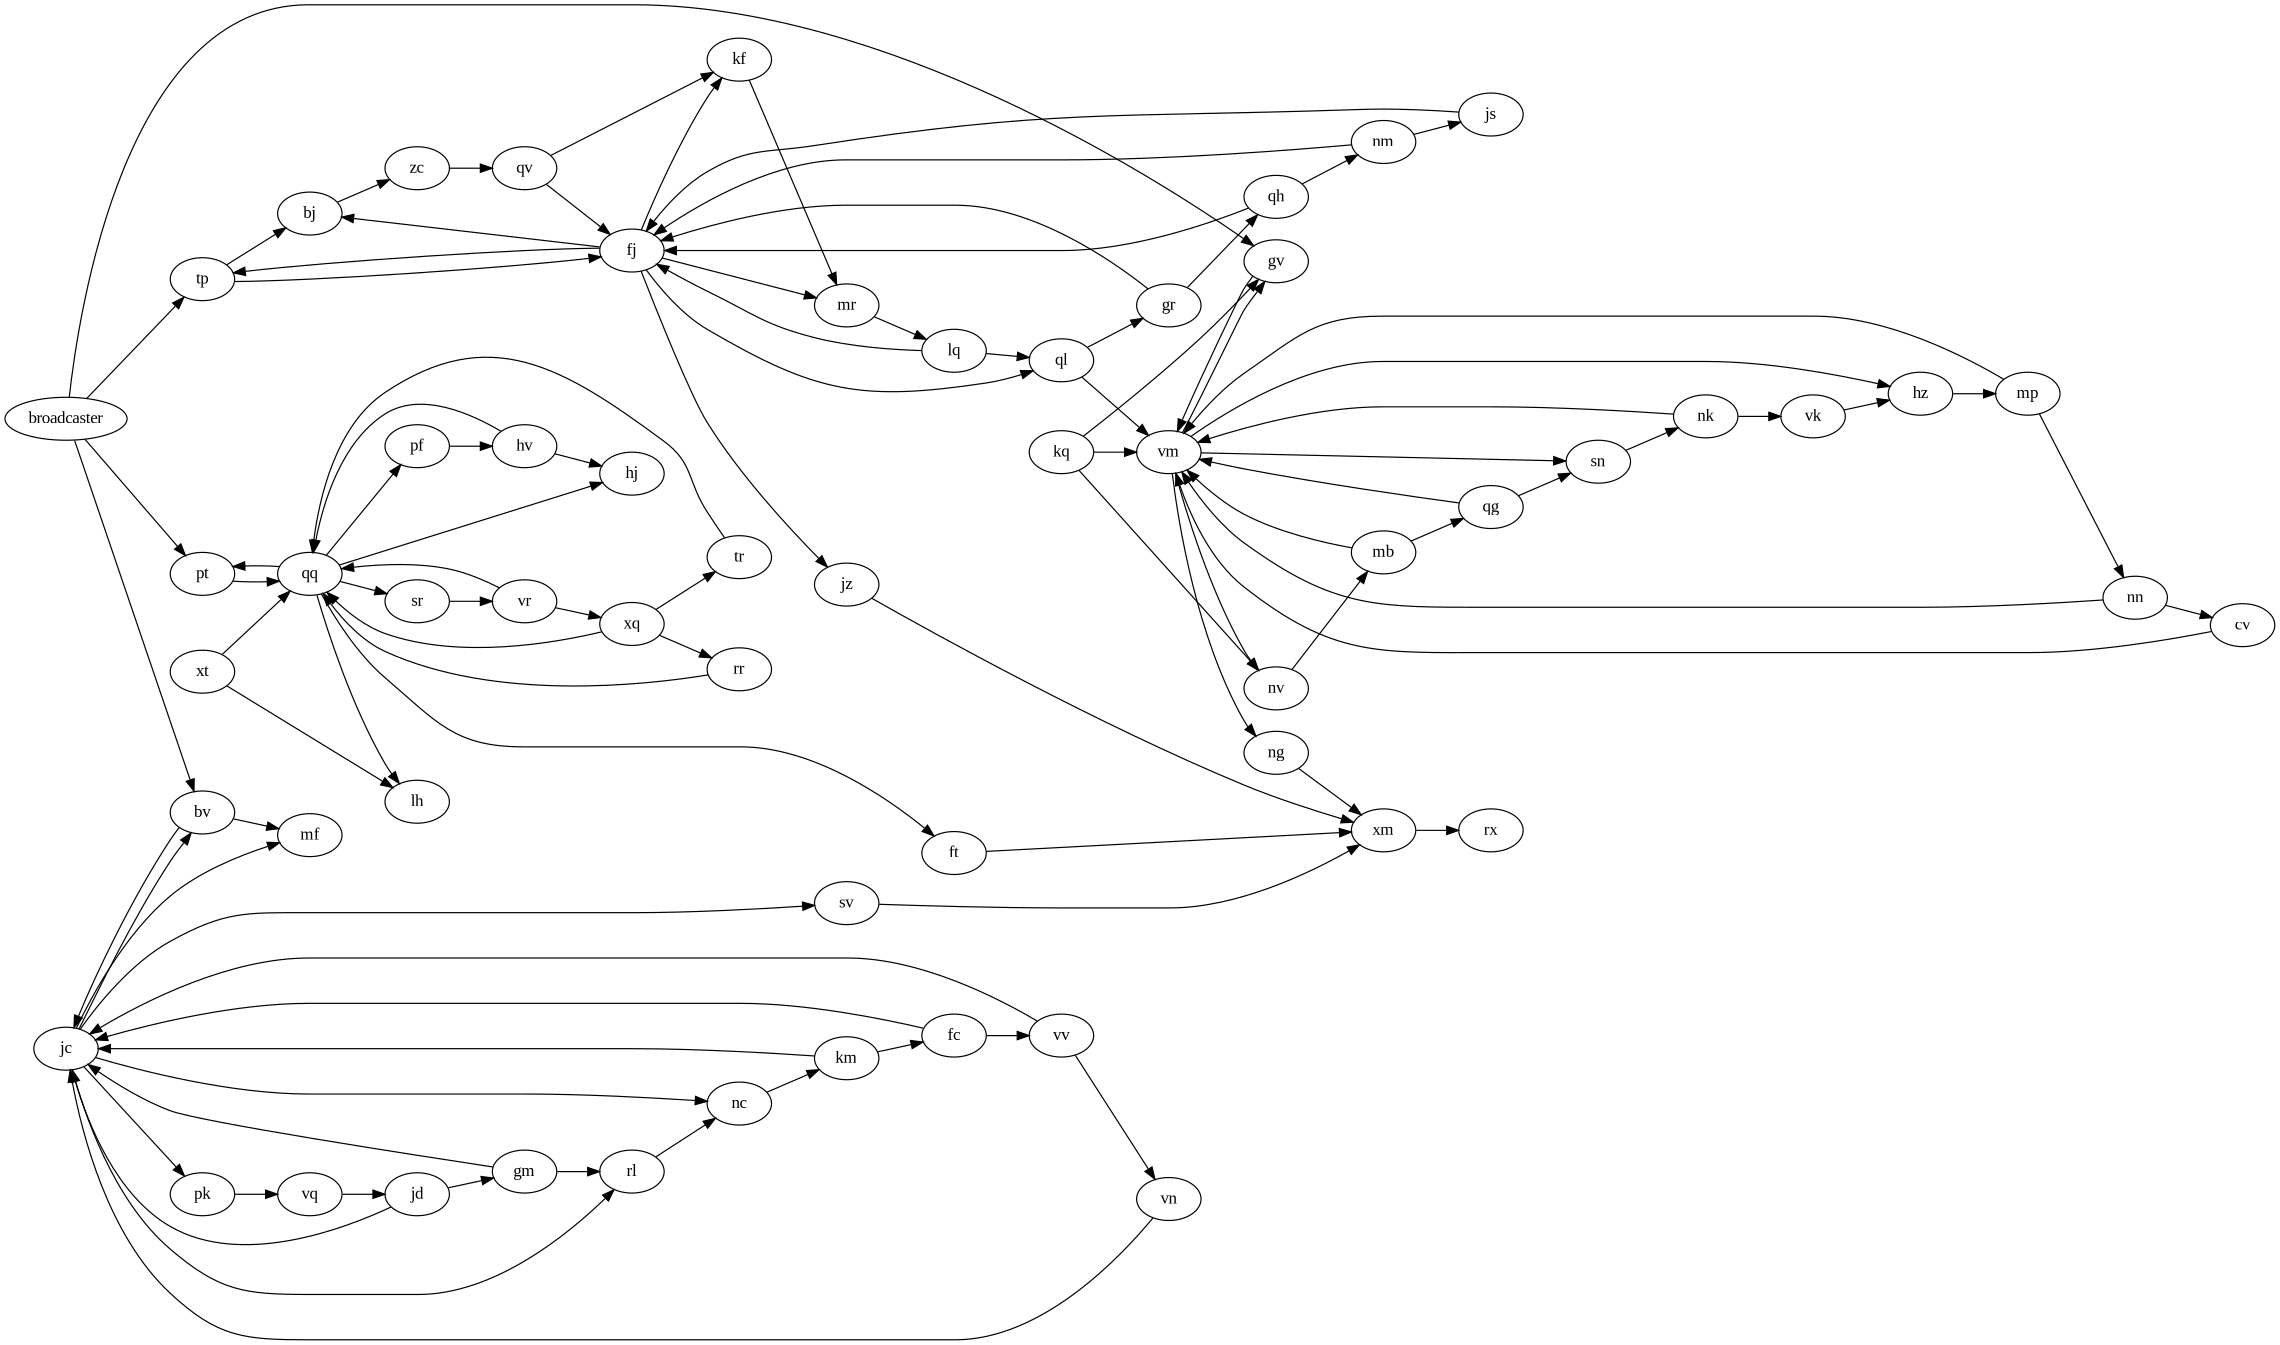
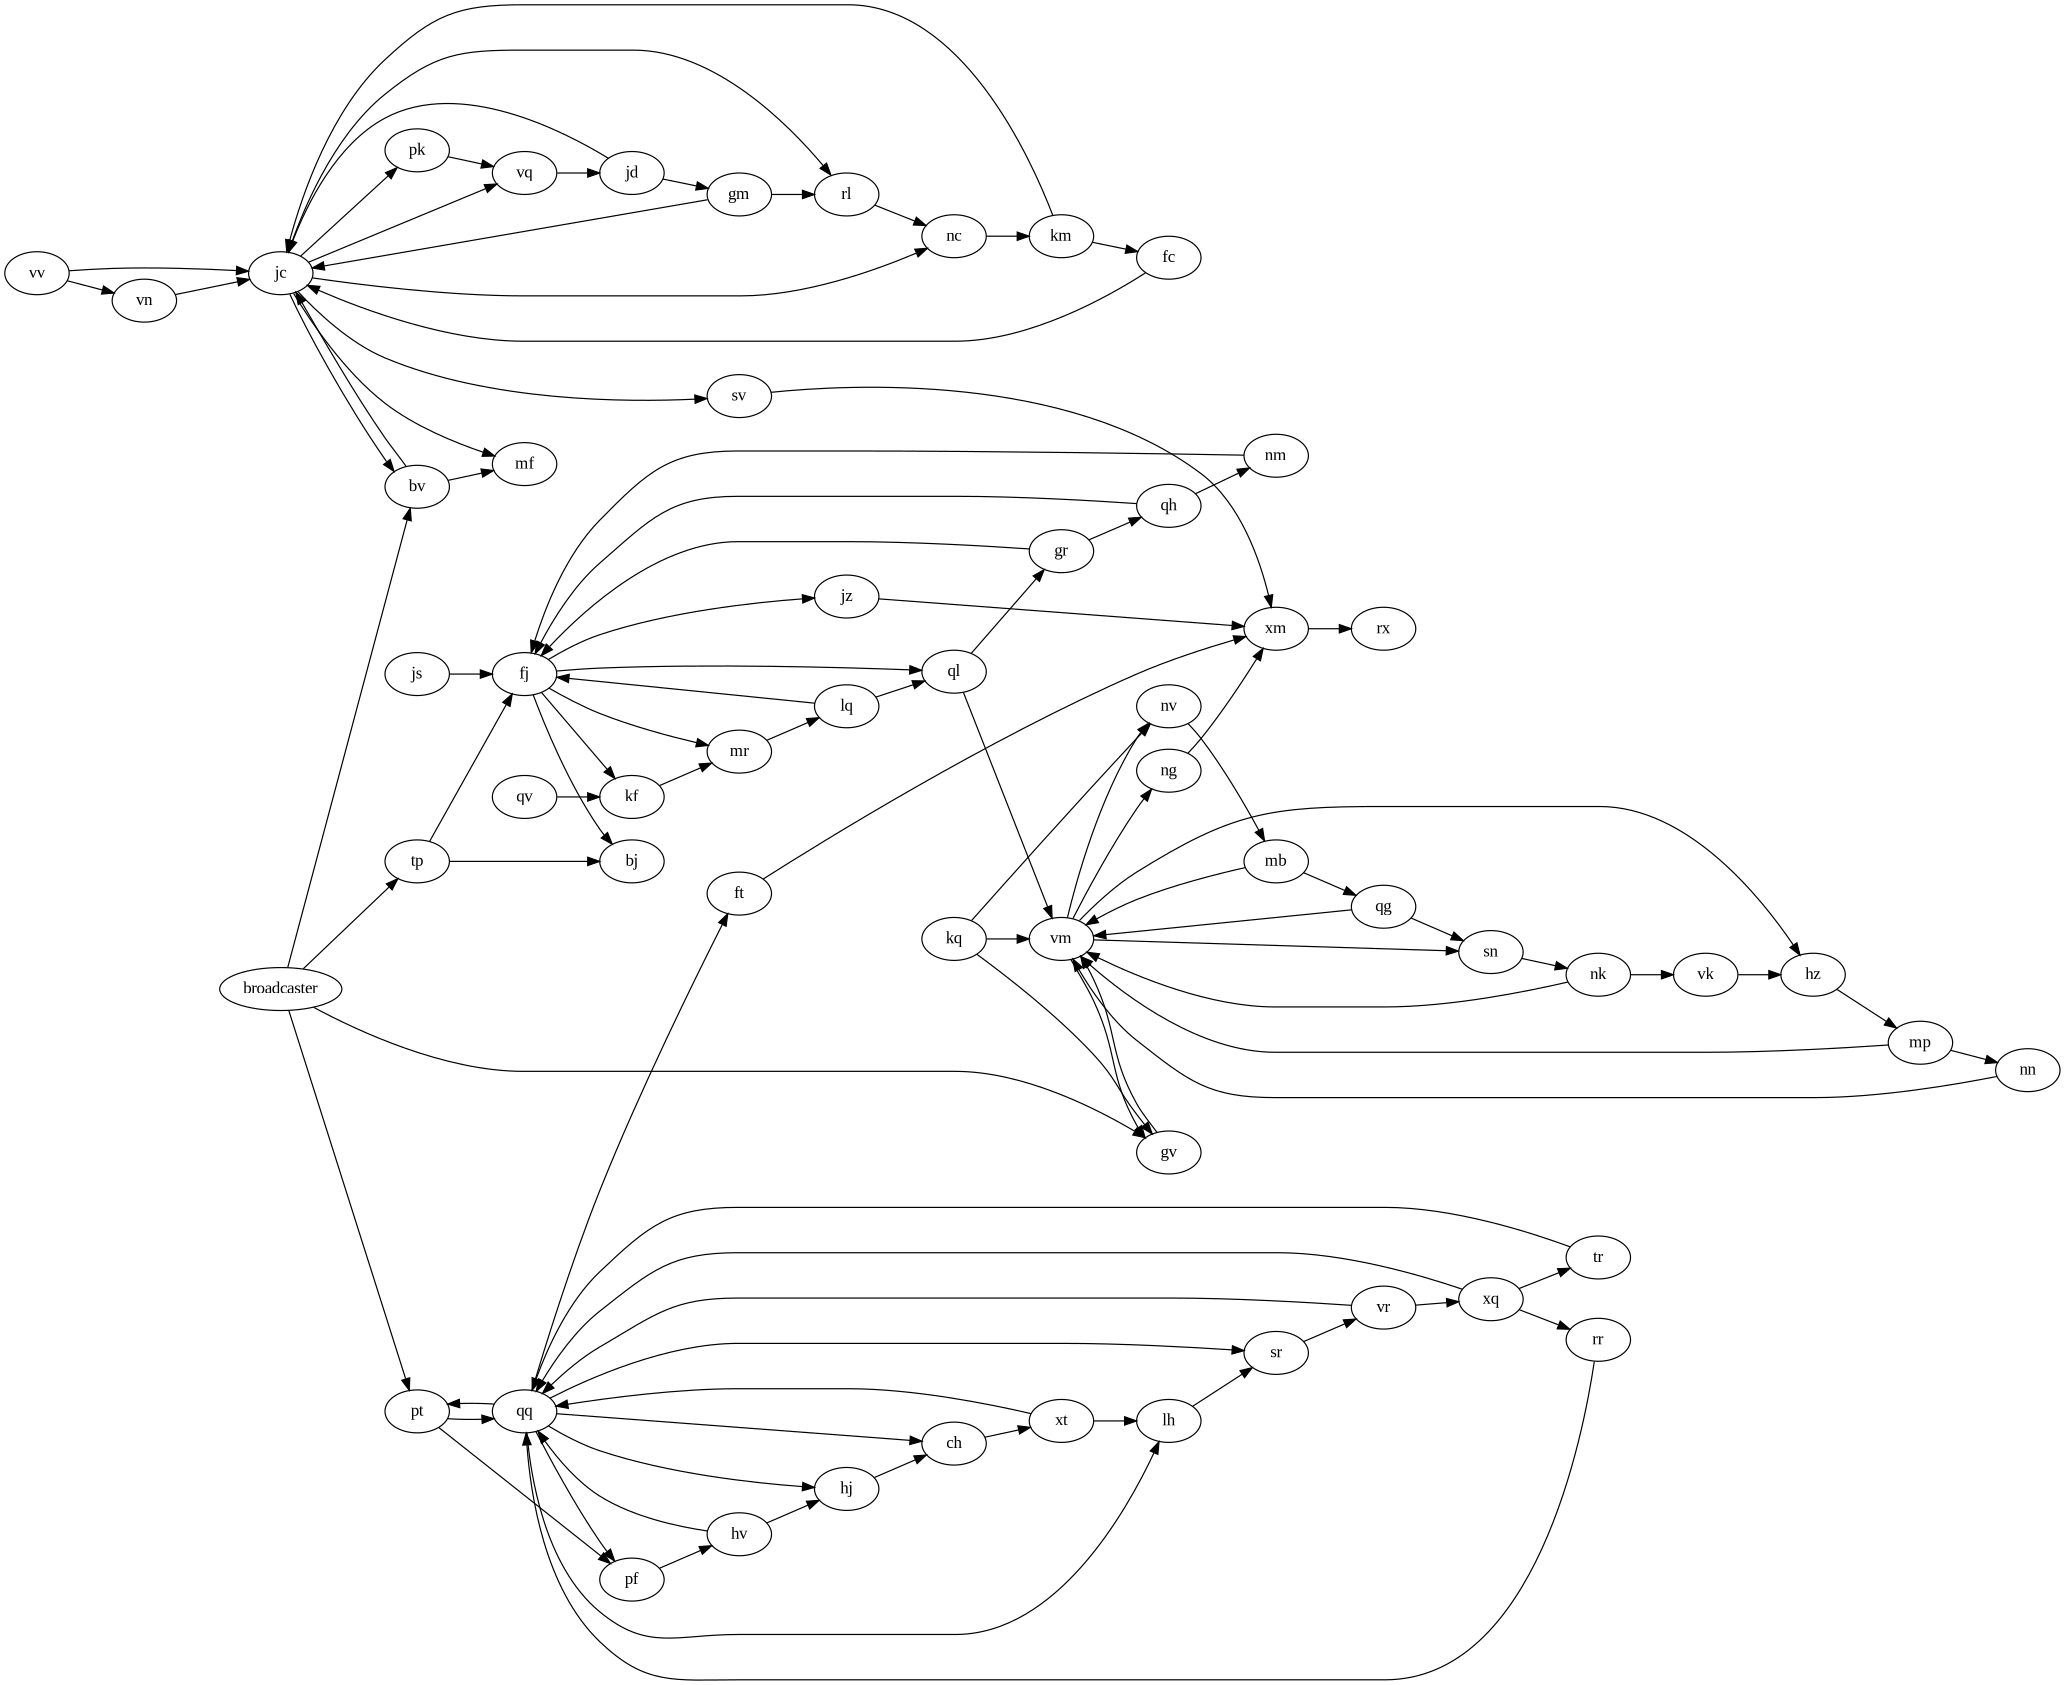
edge "nm" -> "js": removed
node "zc": removed
edge "qv" -> "fj": removed
edge "jc" -> "vq": added
edge "fj" -> "tp": removed
node "cv": removed
edge "fc" -> "vv": removed
edge "lh" -> "sr": added
node "ch": added
edge "pt" -> "pf": added
